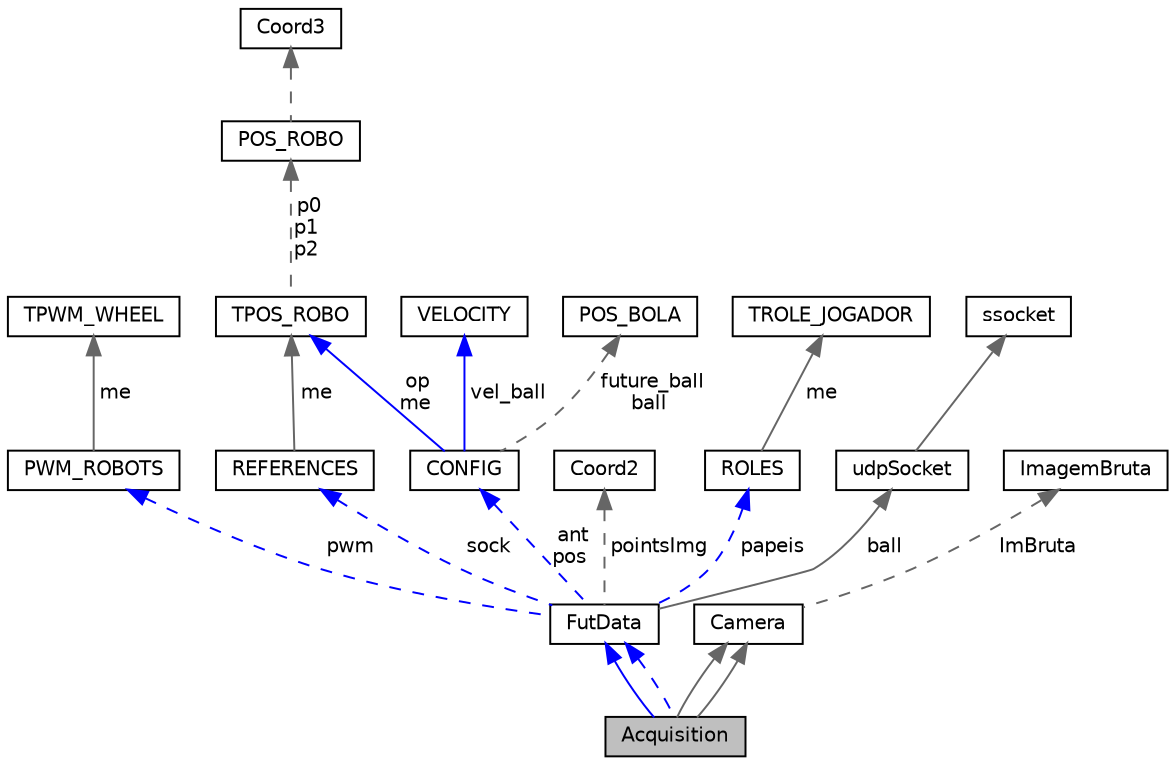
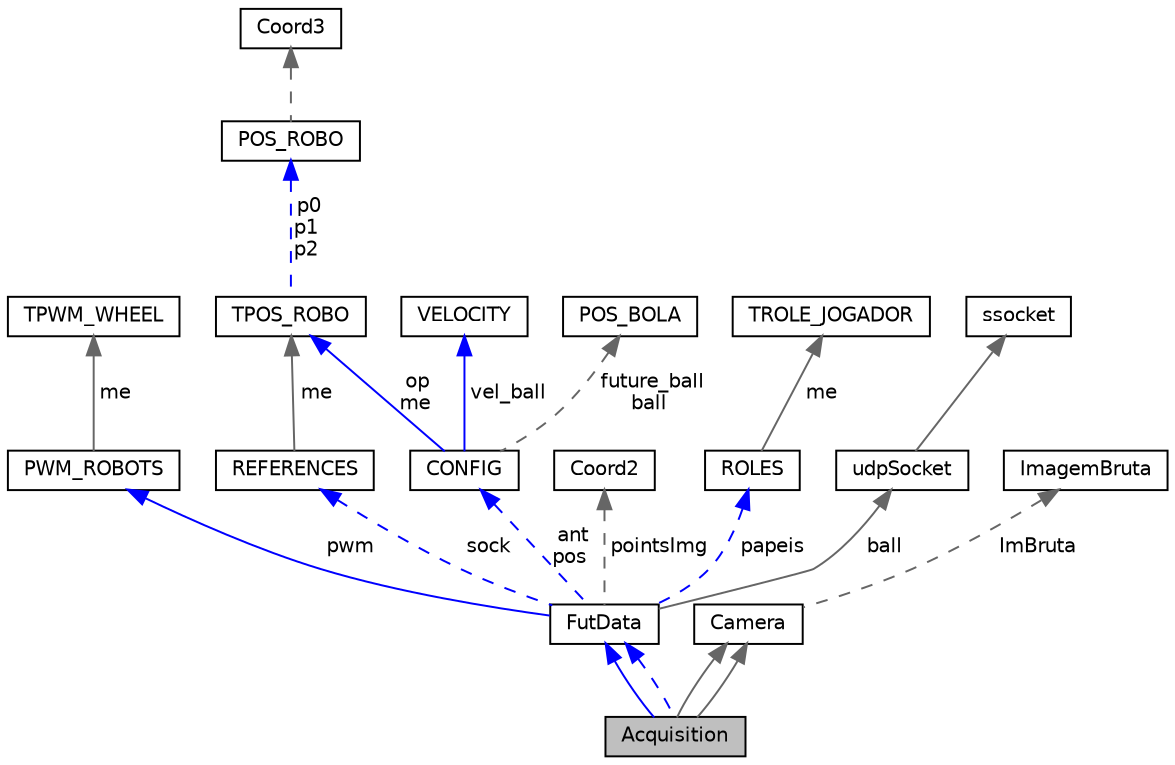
edge "TPOS_ROBO" -> "POS_ROBO": color gray40 -> blue
edge "FutData" -> "PWM_ROBOTS": style dashed -> solid
